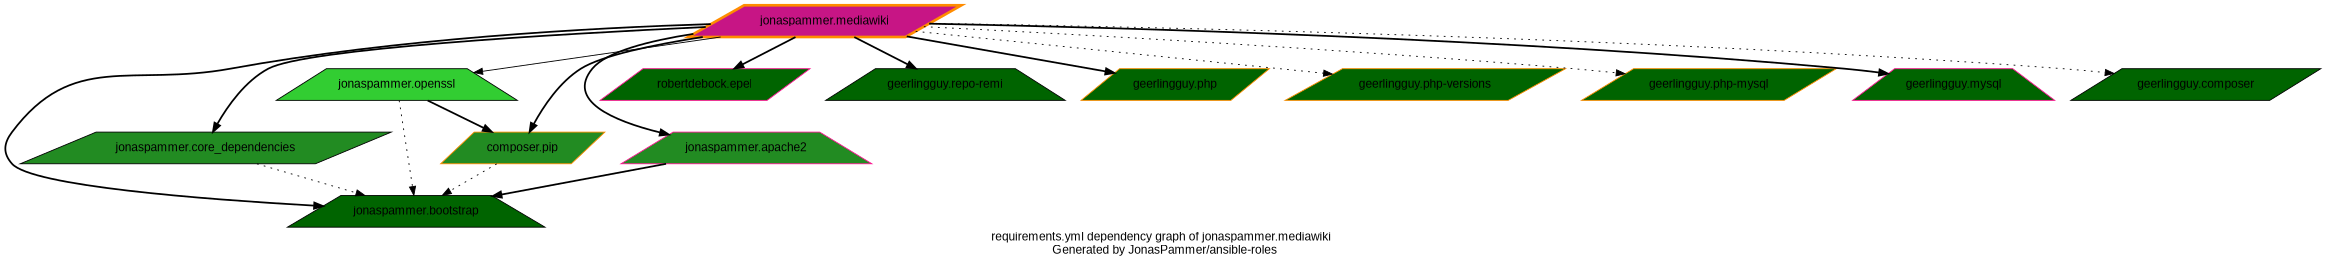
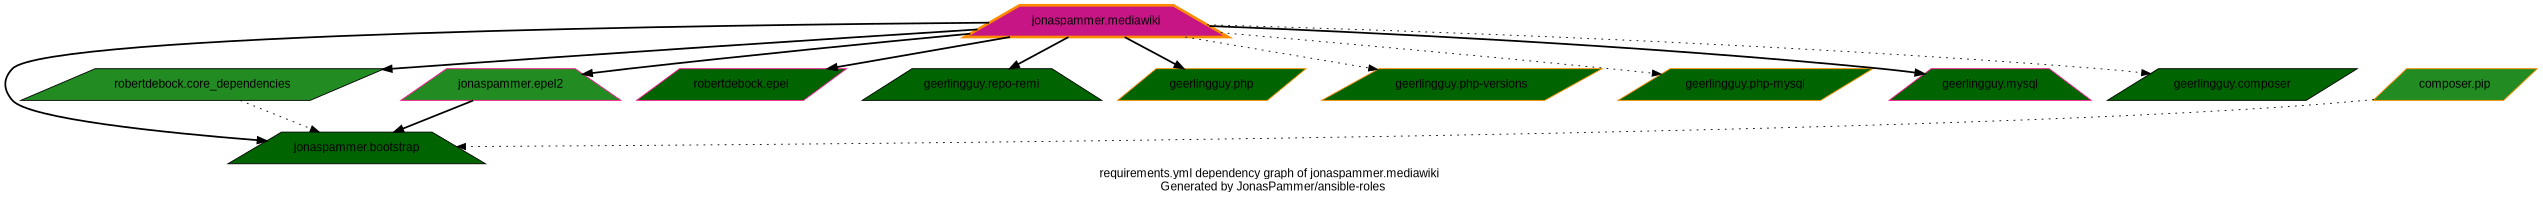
node "jonaspammer.mediawiki": shape parallelogram -> trapezium
edge "jonaspammer.mediawiki" -> "composer.pip": removed
node "jonaspammer.openssl": removed
node "jonaspammer.core_dependencies": label "jonaspammer.core_dependencies" -> "robertdebock.core_dependencies"
node "jonaspammer.apache2": label "jonaspammer.apache2" -> "jonaspammer.epel2"
